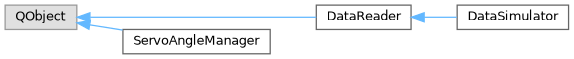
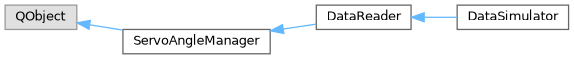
edge "DataReader" -> "QObject": now "DataReader" -> "ServoAngleManager"
